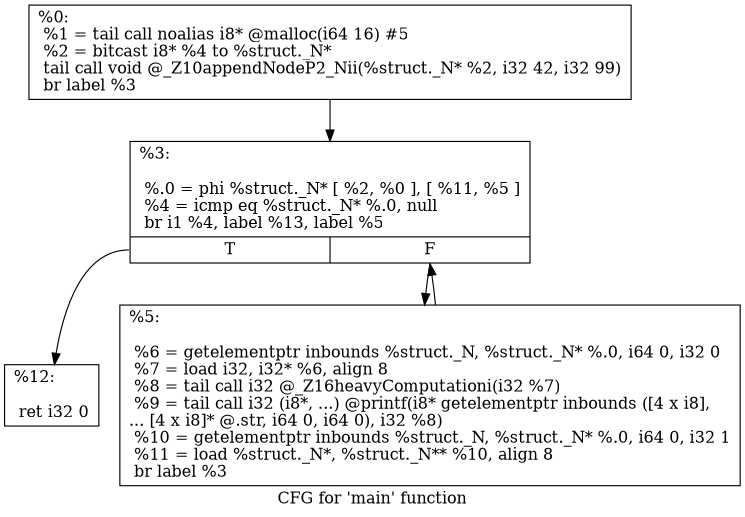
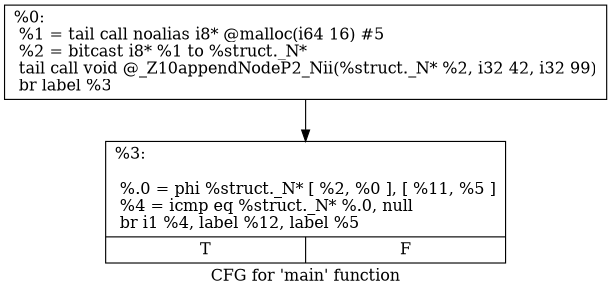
node "%0:": text "%2 = bitcast i8* %4 to %struct._N*" -> "%2 = bitcast i8* %1 to %struct._N*"
node "%3:": text "br i1 %4, label %13, label %5" -> "br i1 %4, label %12, label %5"
node "%12:": removed
node "%5:": removed
